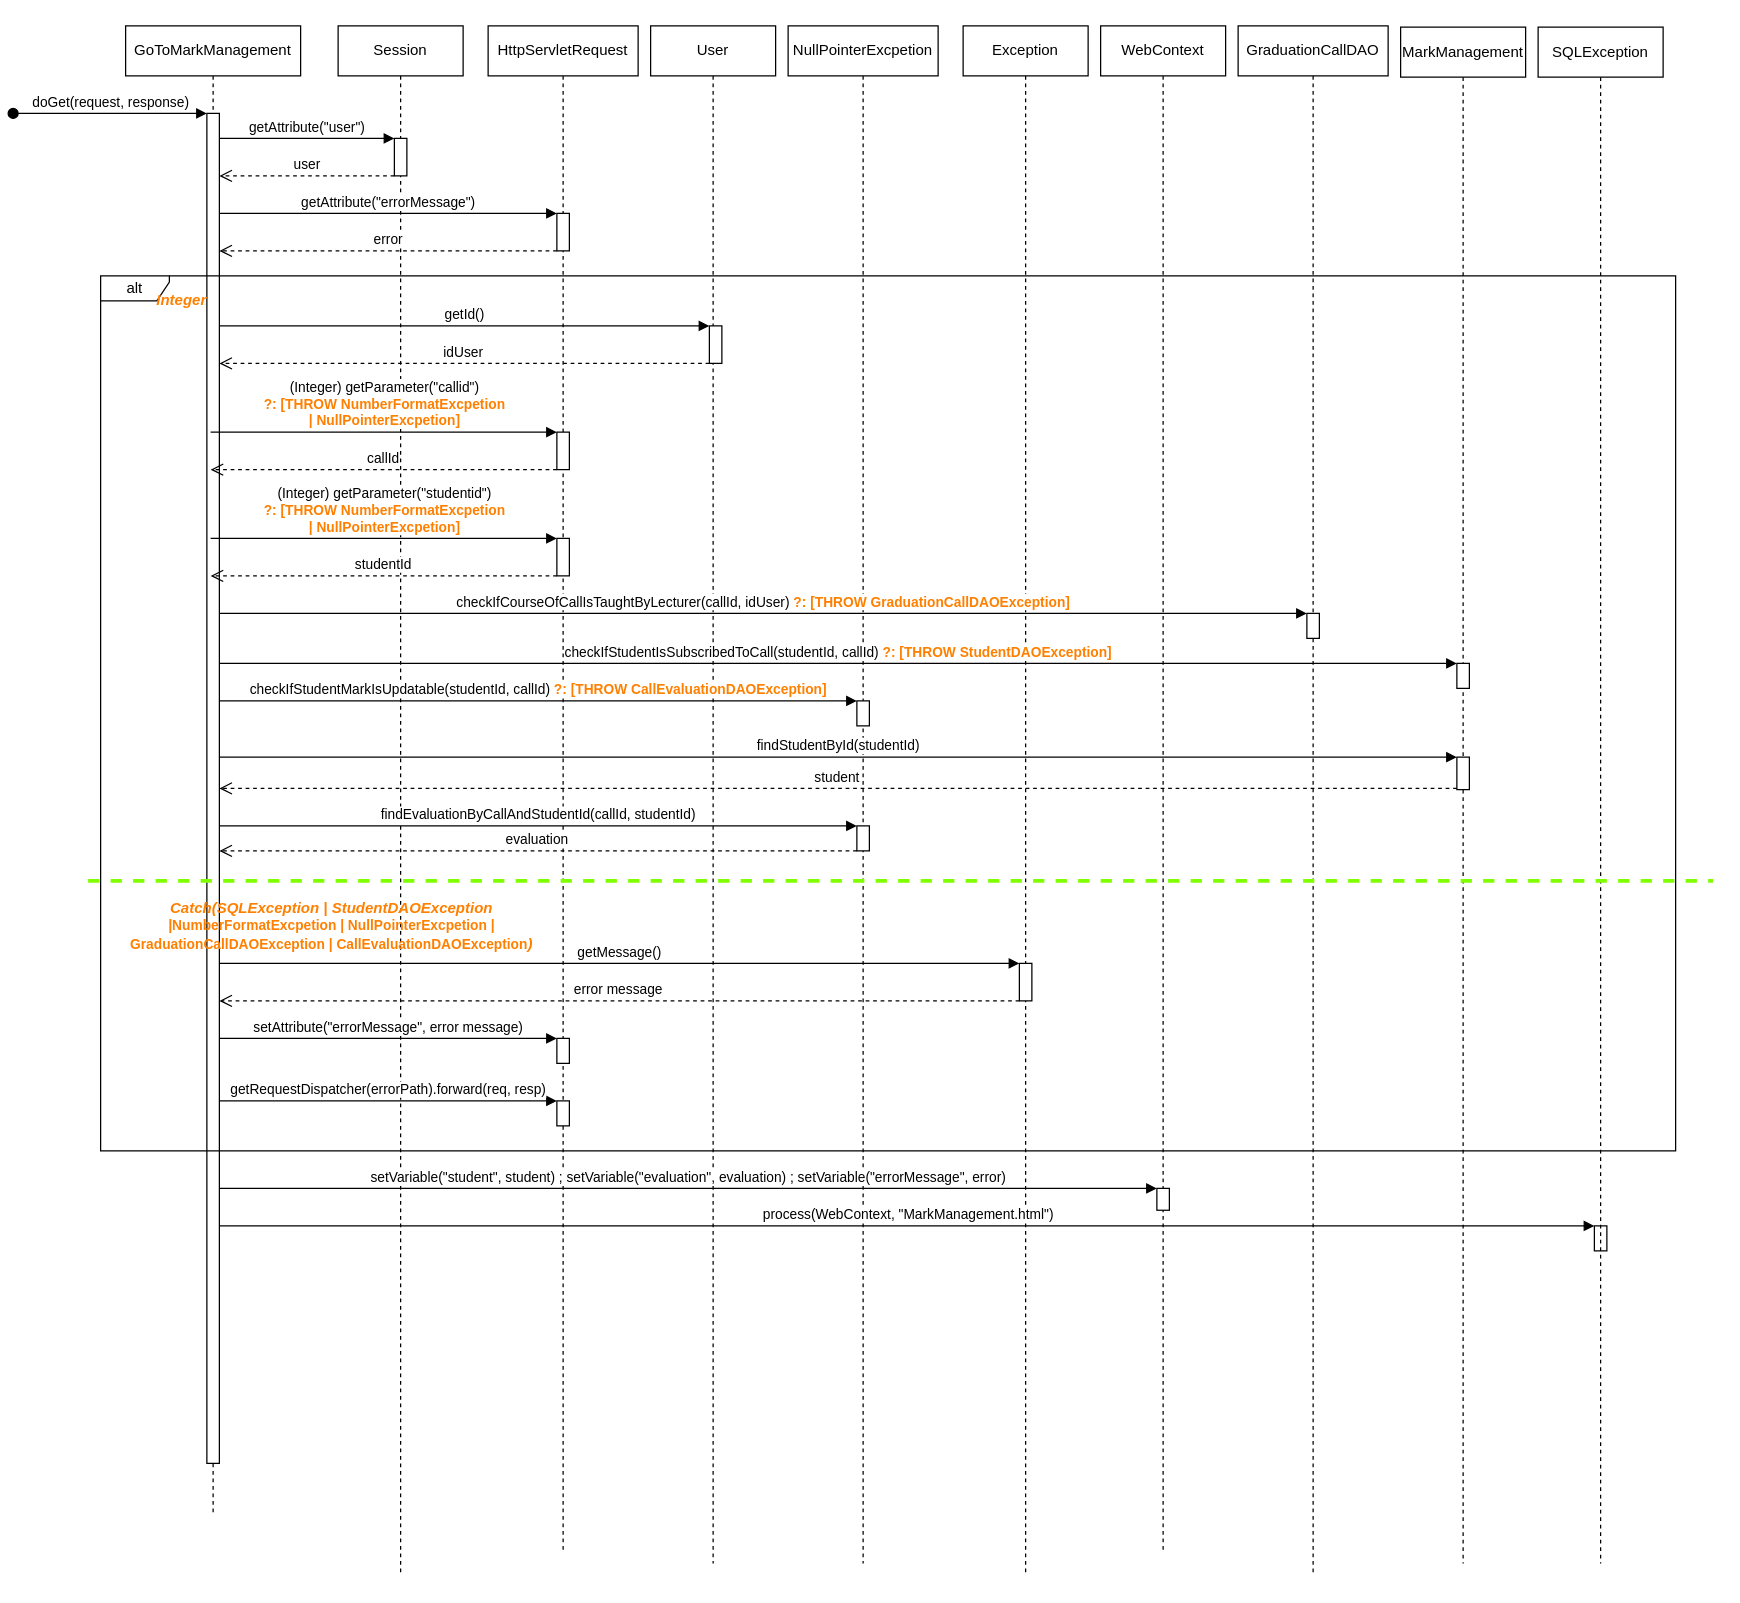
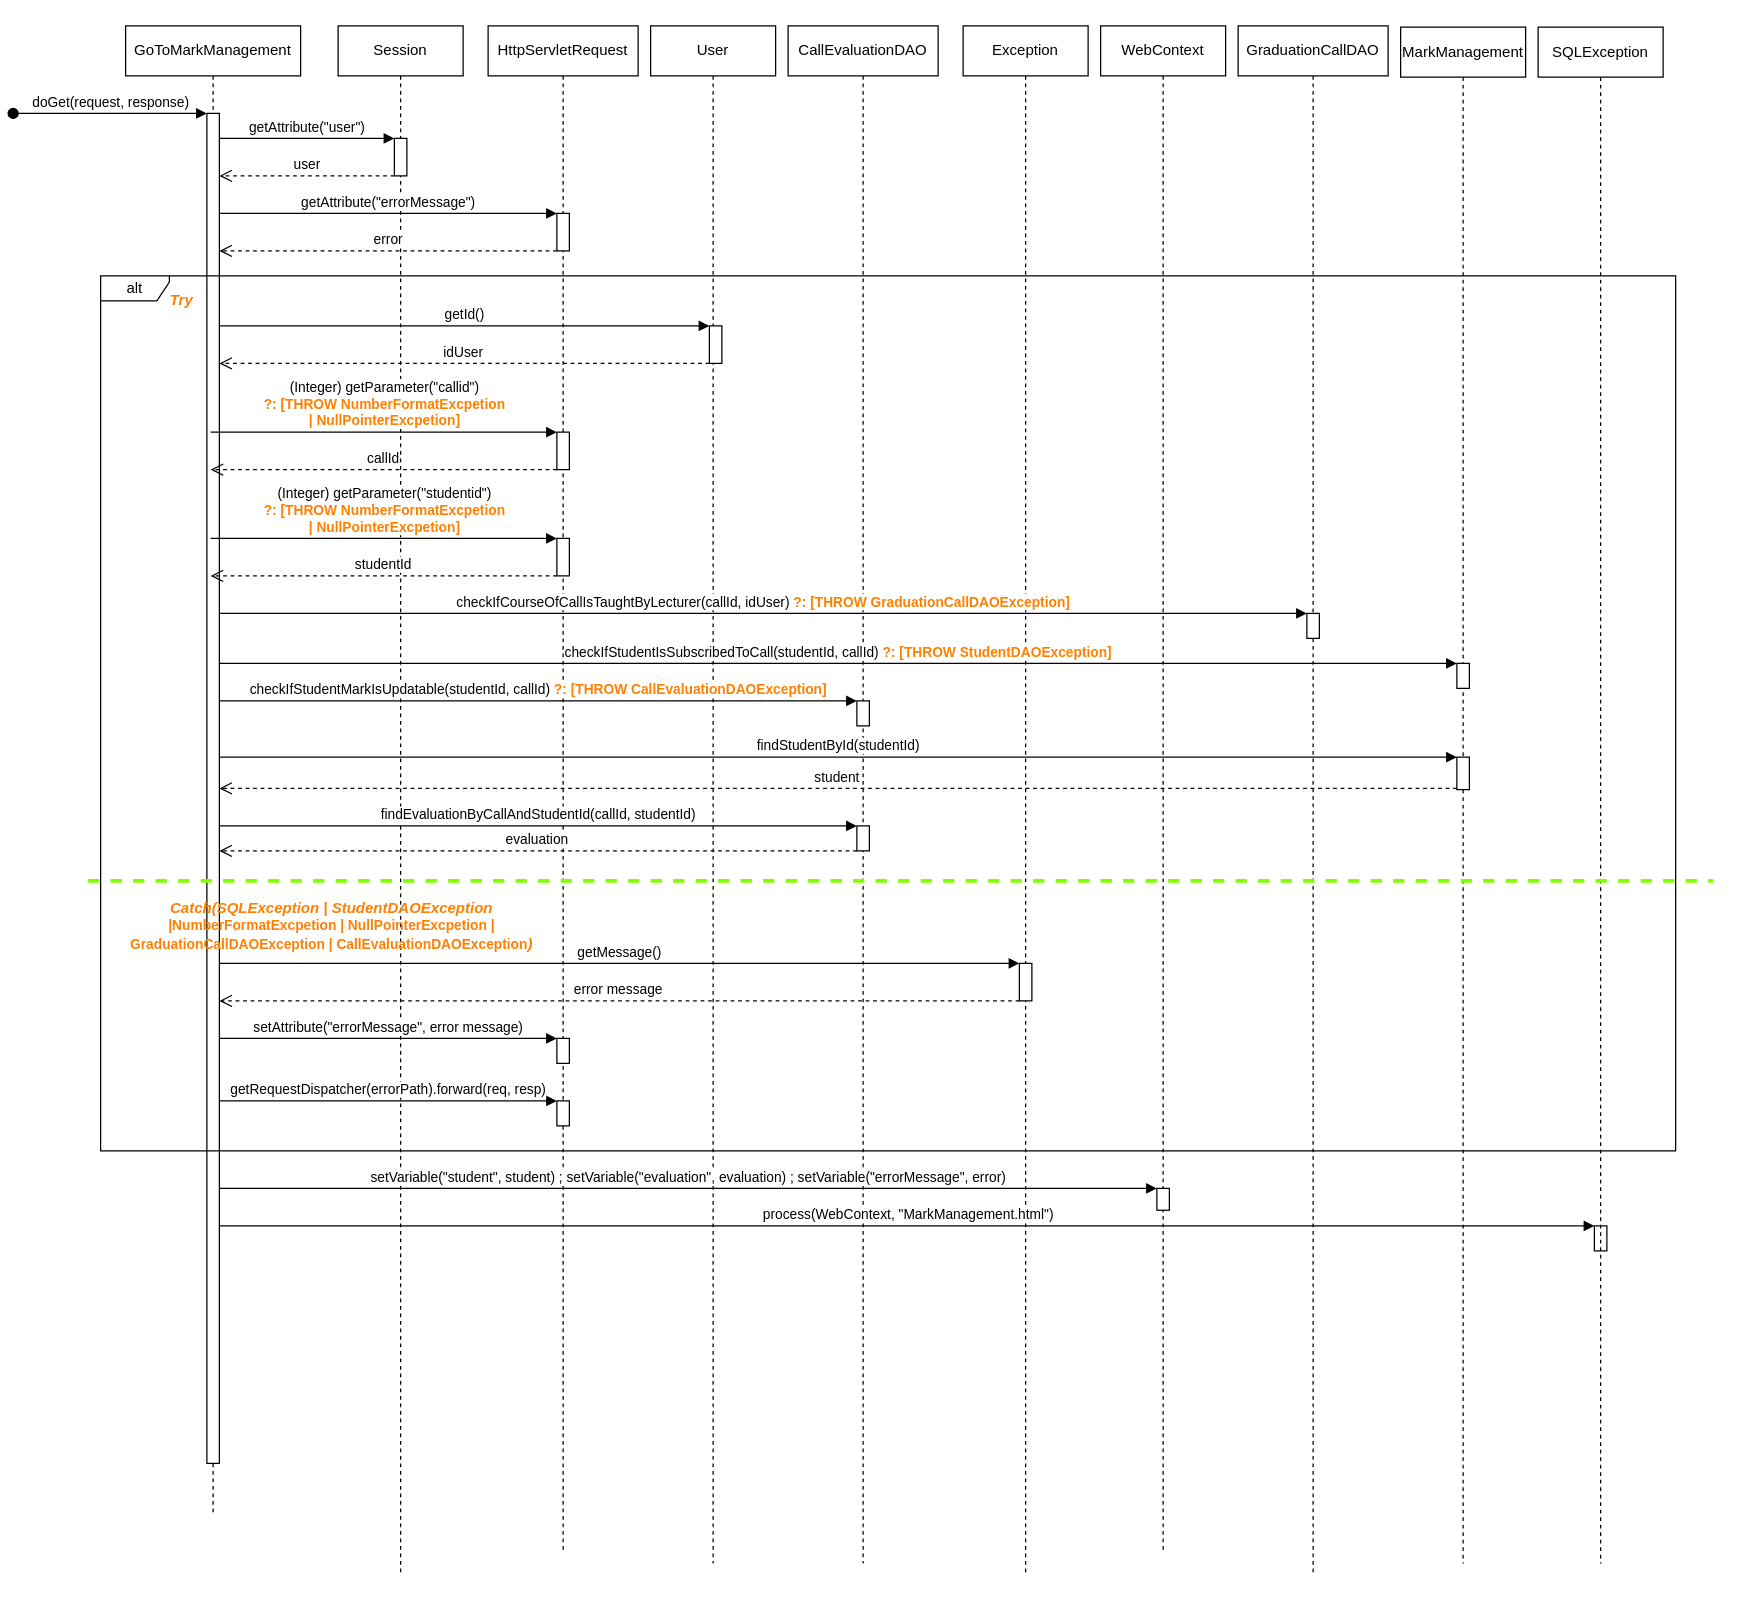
node "NullPointerExcpetion": label "NullPointerExcpetion" -> "CallEvaluationDAO"
node "Integer": label "Integer" -> "Try"
